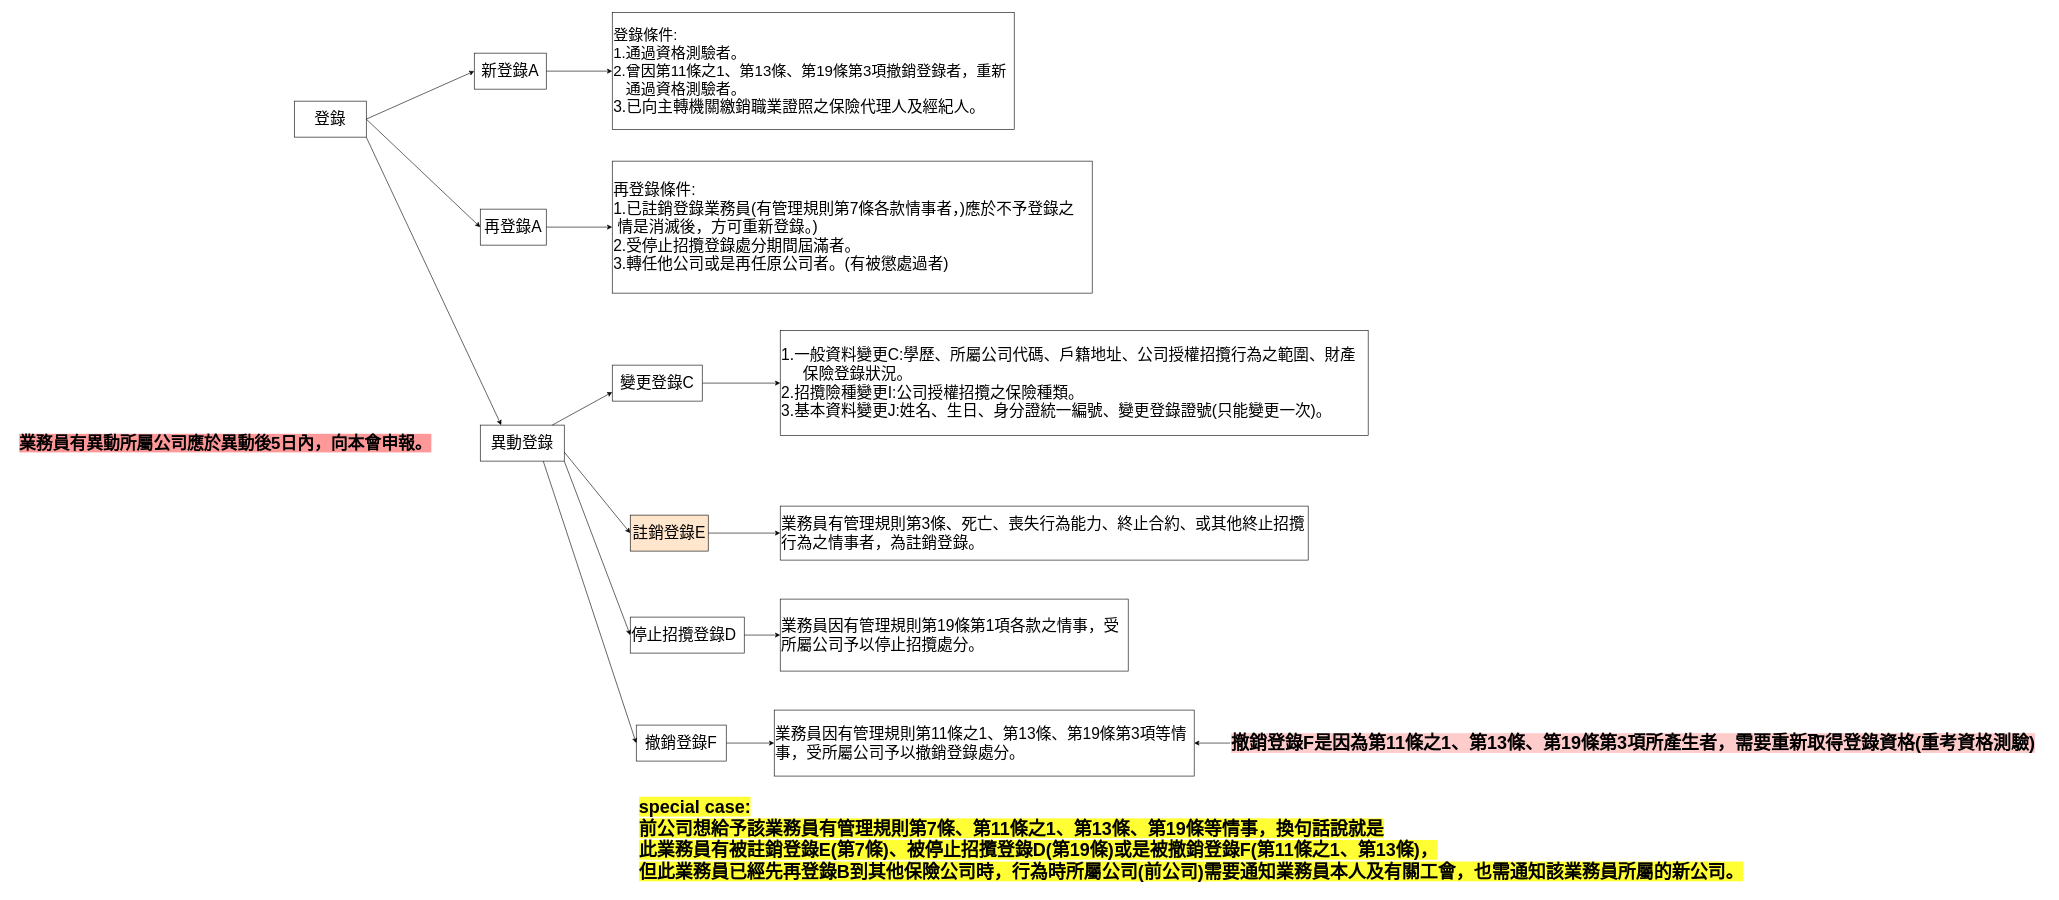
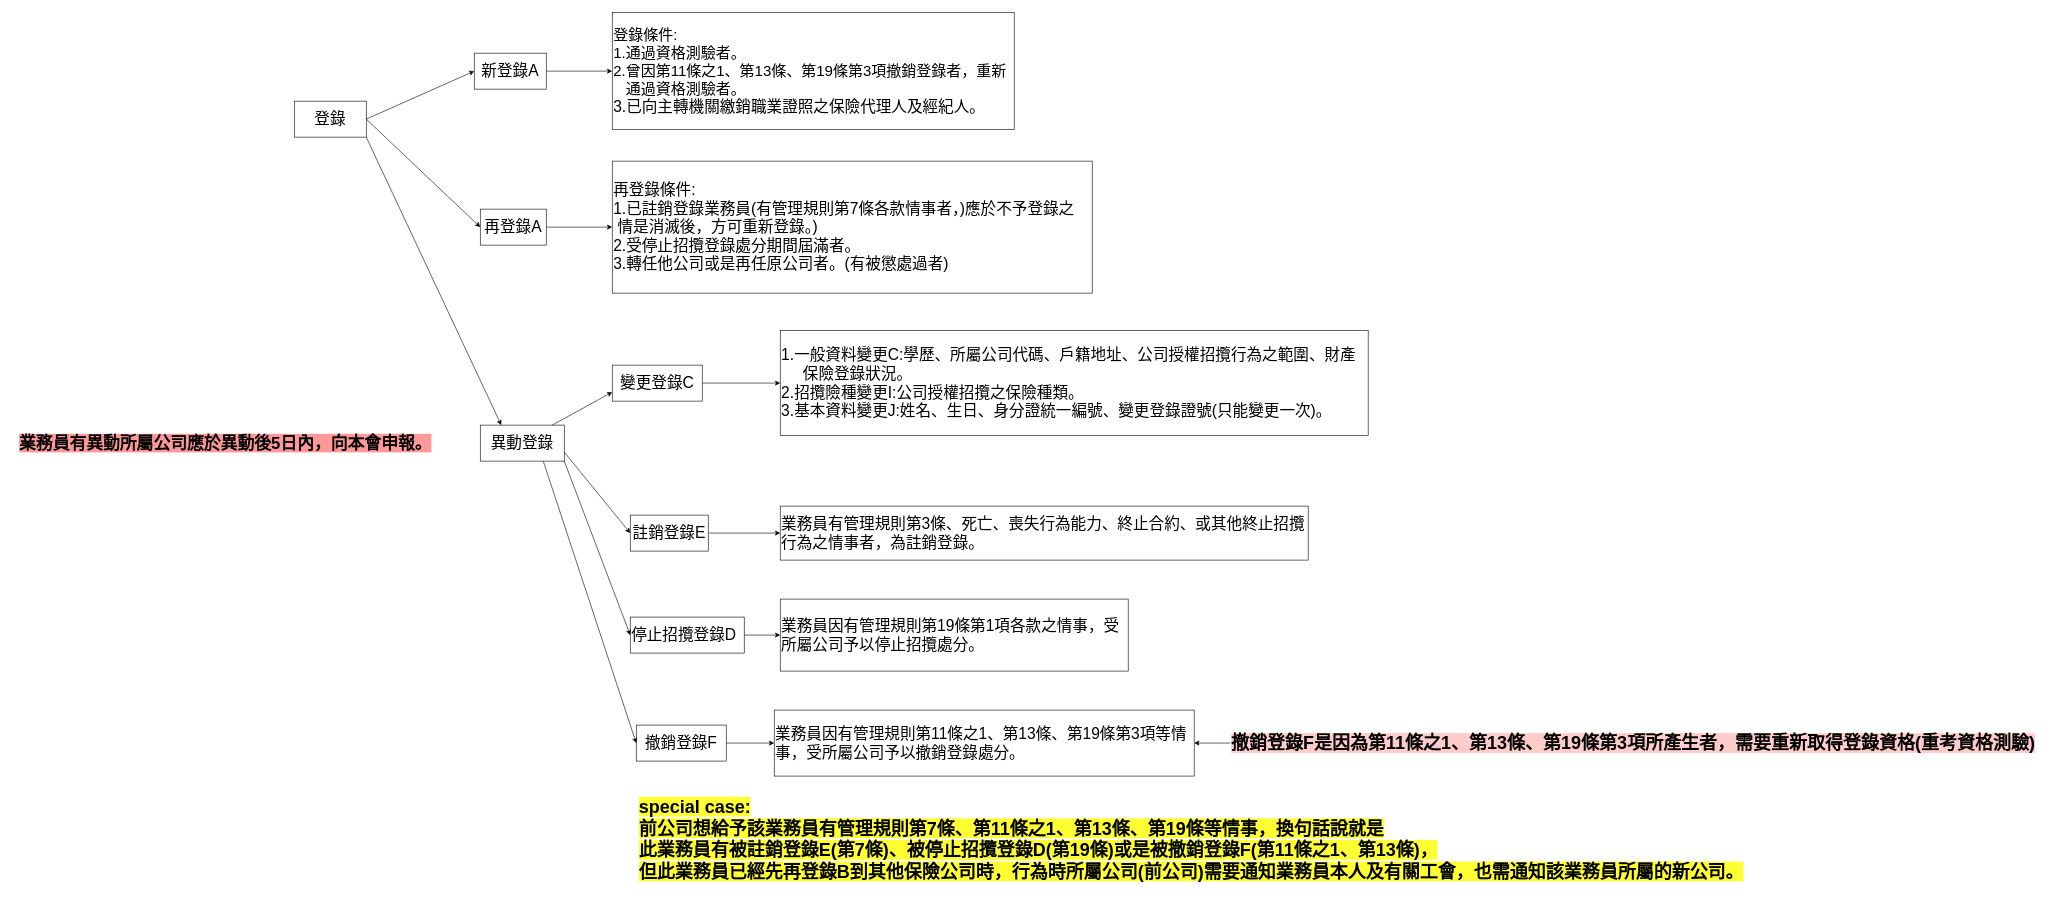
node "註銷登錄E": fillcolor #ffe6cc -> #ffffff
